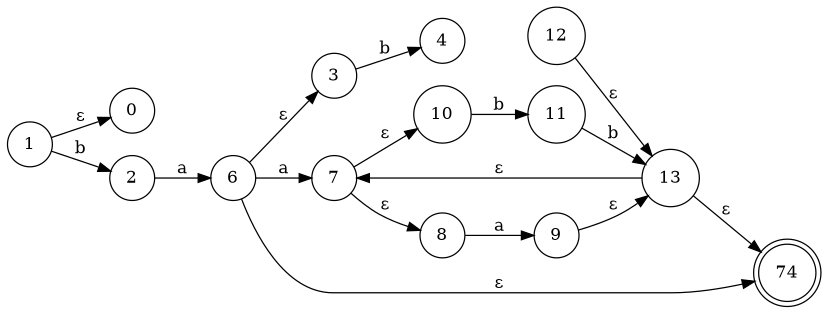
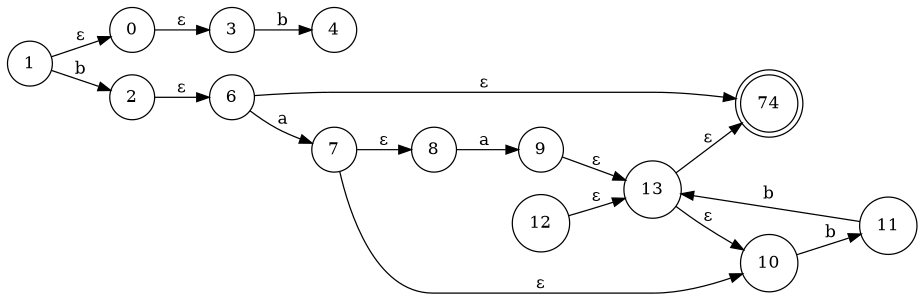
edge "6" -> "3": now "0" -> "3"
edge "2" -> "6": label "a" -> "ε"
edge "13" -> "7": now "13" -> "10"
